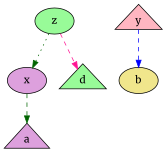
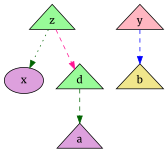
node "z": shape ellipse -> triangle
node "b": shape ellipse -> triangle
edge "x" -> "a": now "d" -> "a"
